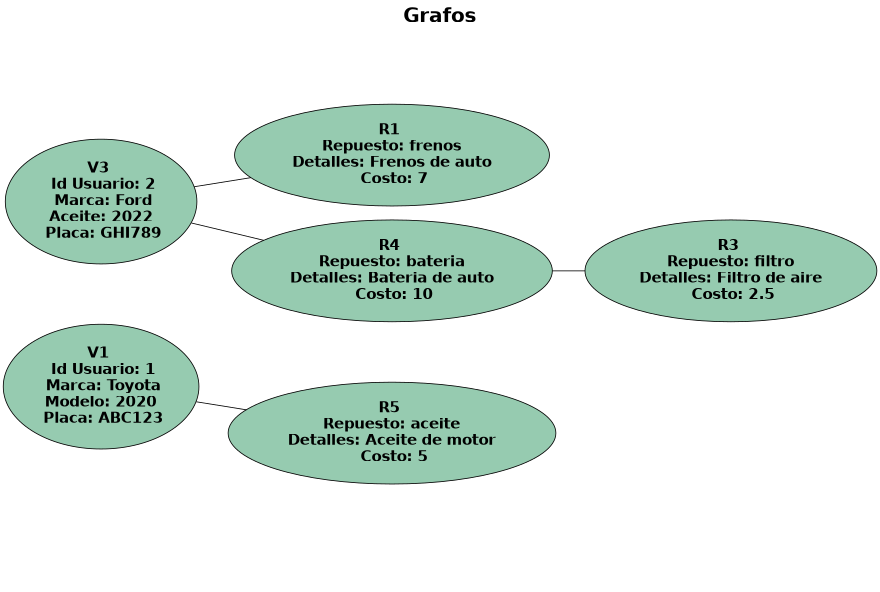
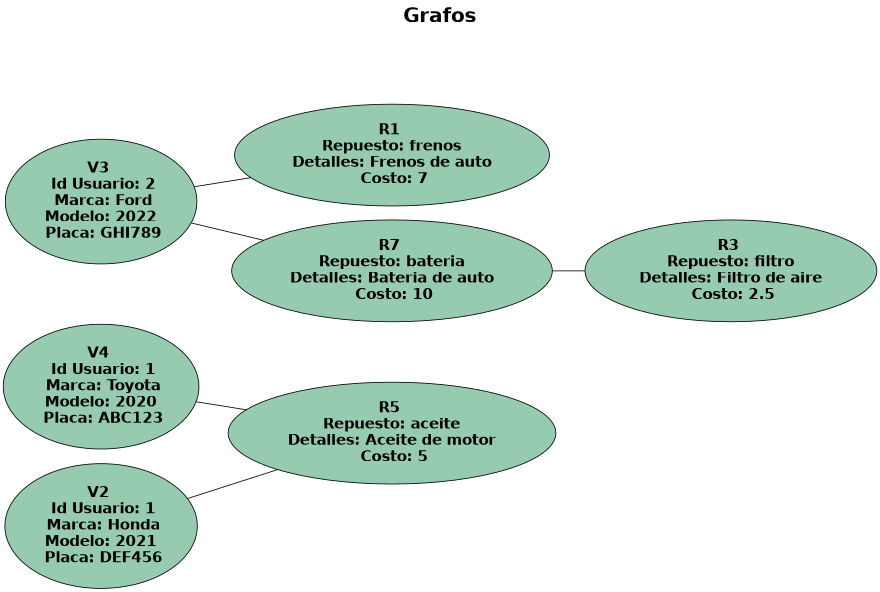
node "V3 Id Usuario: 2 Marca: Ford Aceite: 2022 Placa: GHI789": label "V3 Id Usuario: 2 Marca: Ford Aceite: 2022 Placa: GHI789" -> "V3 Id Usuario: 2 Marca: Ford Modelo: 2022 Placa: GHI789"
node "R4 Repuesto: bateria Detalles: Bateria de auto Costo: 10": label "R4 Repuesto: bateria Detalles: Bateria de auto Costo: 10" -> "R7 Repuesto: bateria Detalles: Bateria de auto Costo: 10"
node "V1 Id Usuario: 1 Marca: Toyota Modelo: 2020 Placa: ABC123": label "V1 Id Usuario: 1 Marca: Toyota Modelo: 2020 Placa: ABC123" -> "V4 Id Usuario: 1 Marca: Toyota Modelo: 2020 Placa: ABC123"
node "V2 Id Usuario: 1 Marca: Honda Modelo: 2021 Placa: DEF456": added
